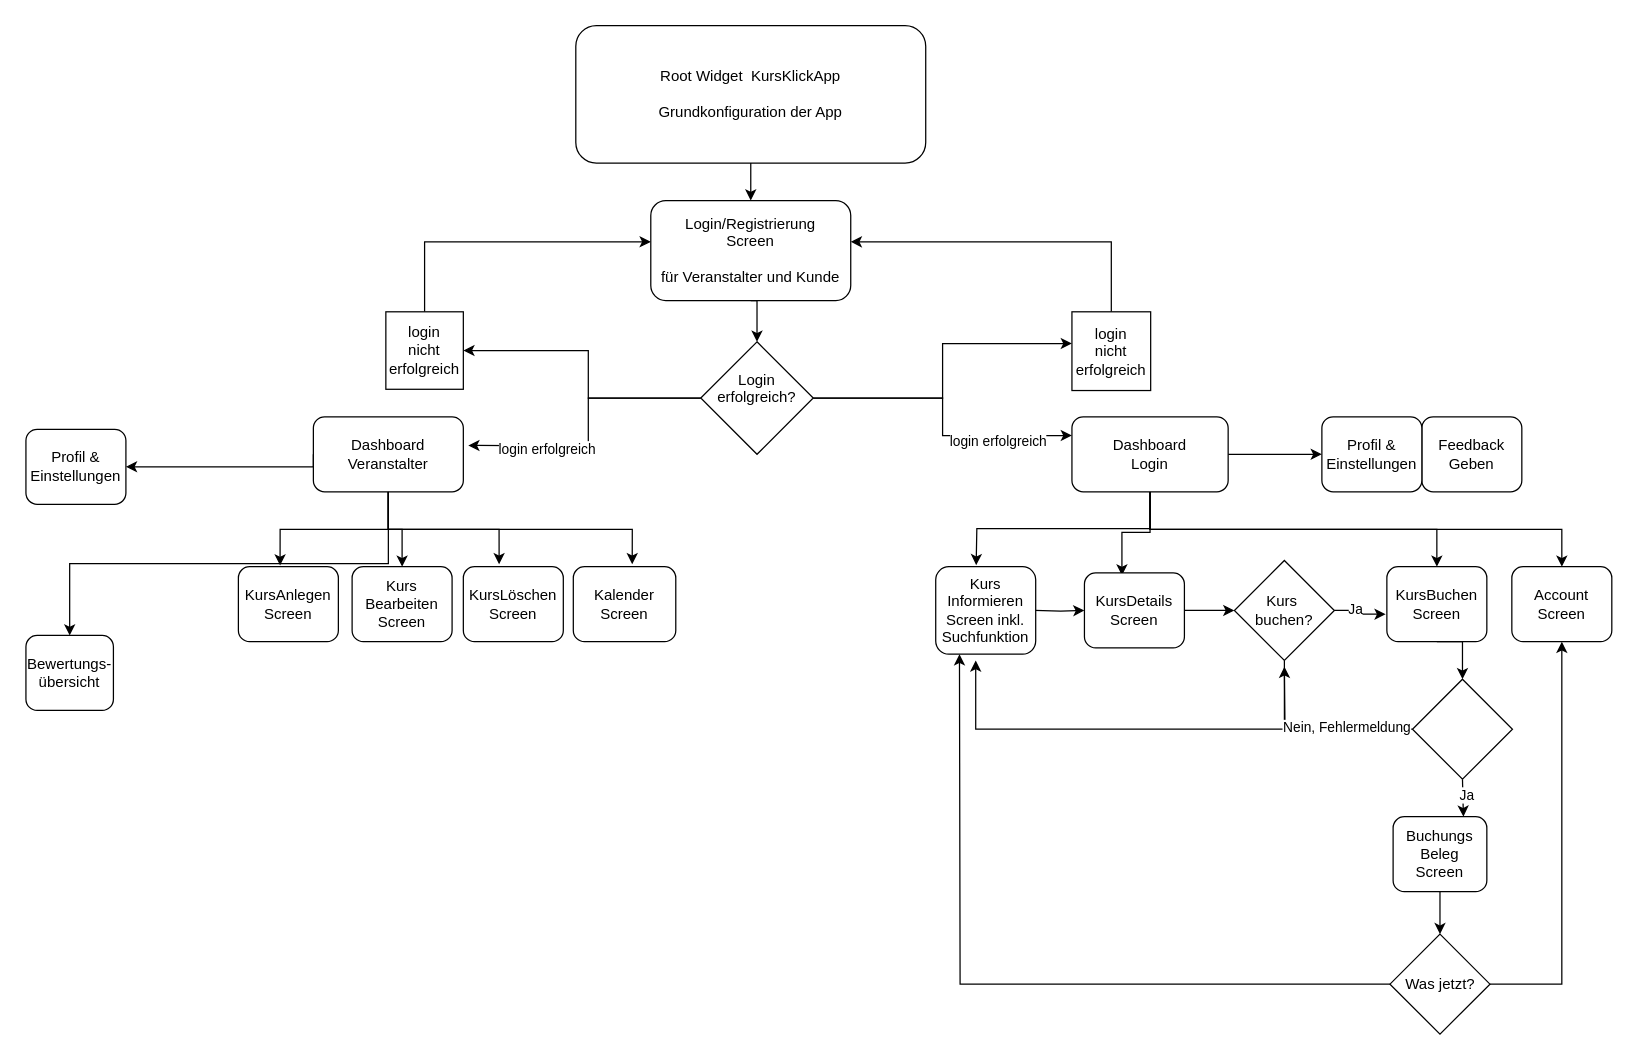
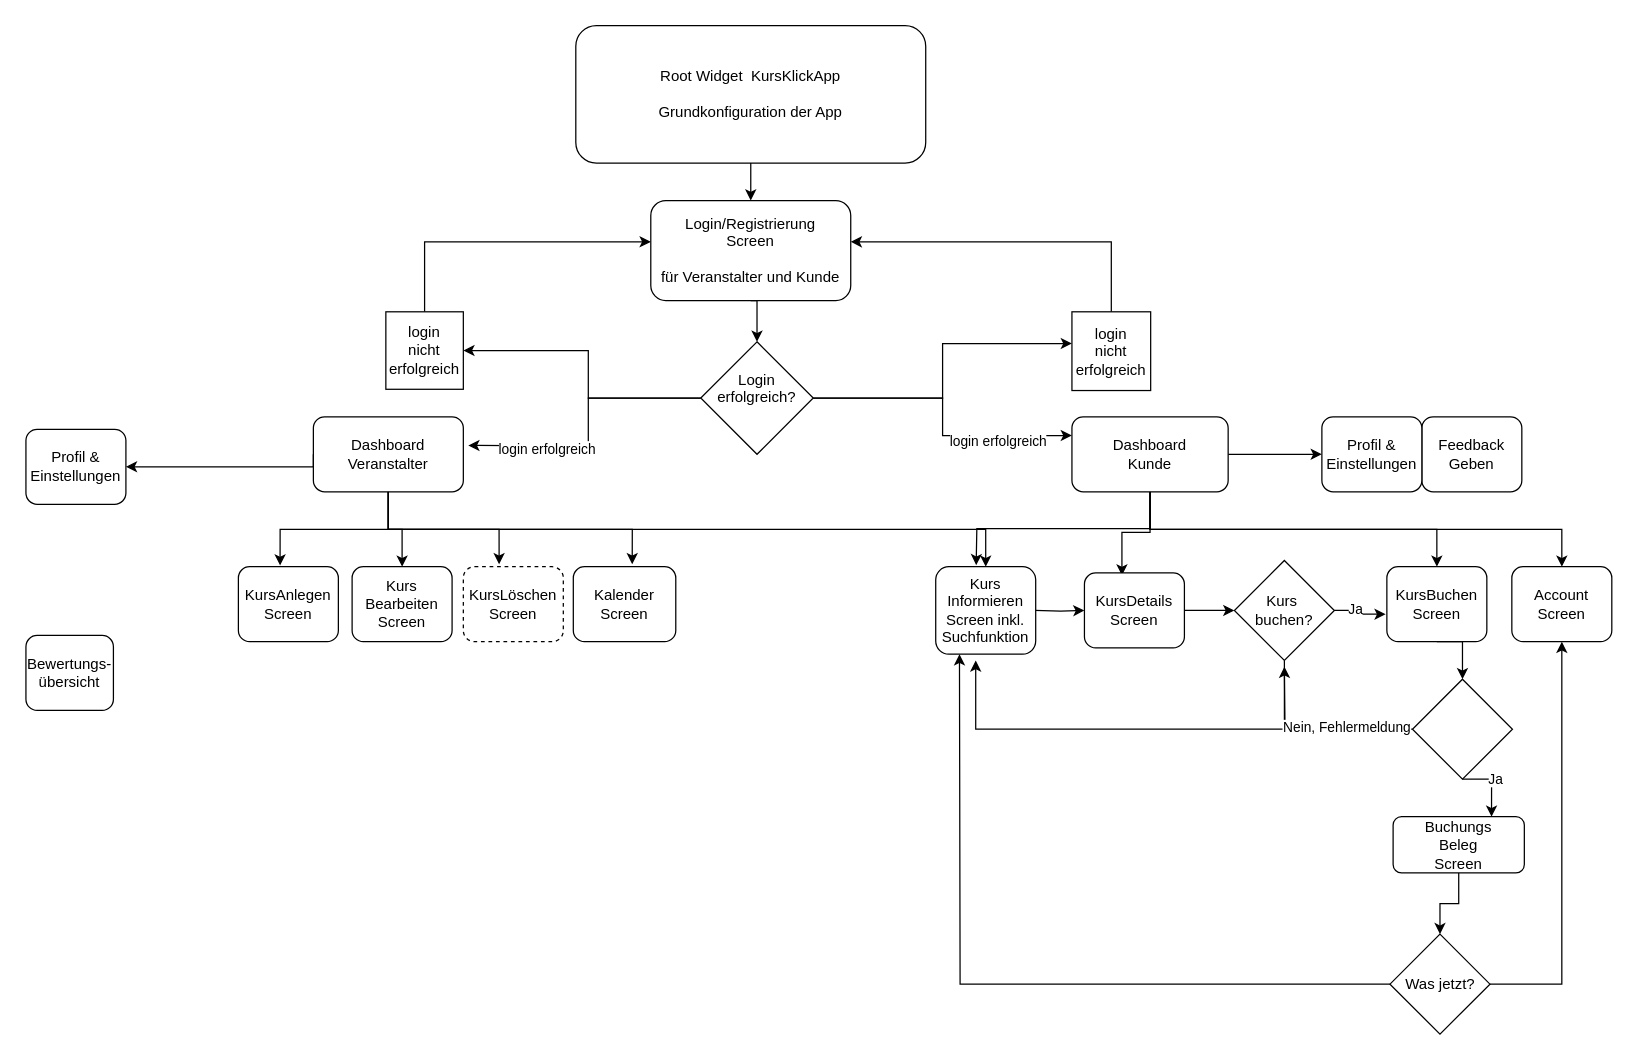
node "Dashboard Login": label "Dashboard Login" -> "Dashboard Kunde"
edge "Dashboard Veranstalter" -> "Bewertungs- übersicht": now "Dashboard Veranstalter" -> "Kurs Informieren Screen inkl. Suchfunktion"
node "KursLöschen Screen": style solid -> dashed
node "Buchungs Beleg Screen": size 94x75 -> 131x56
